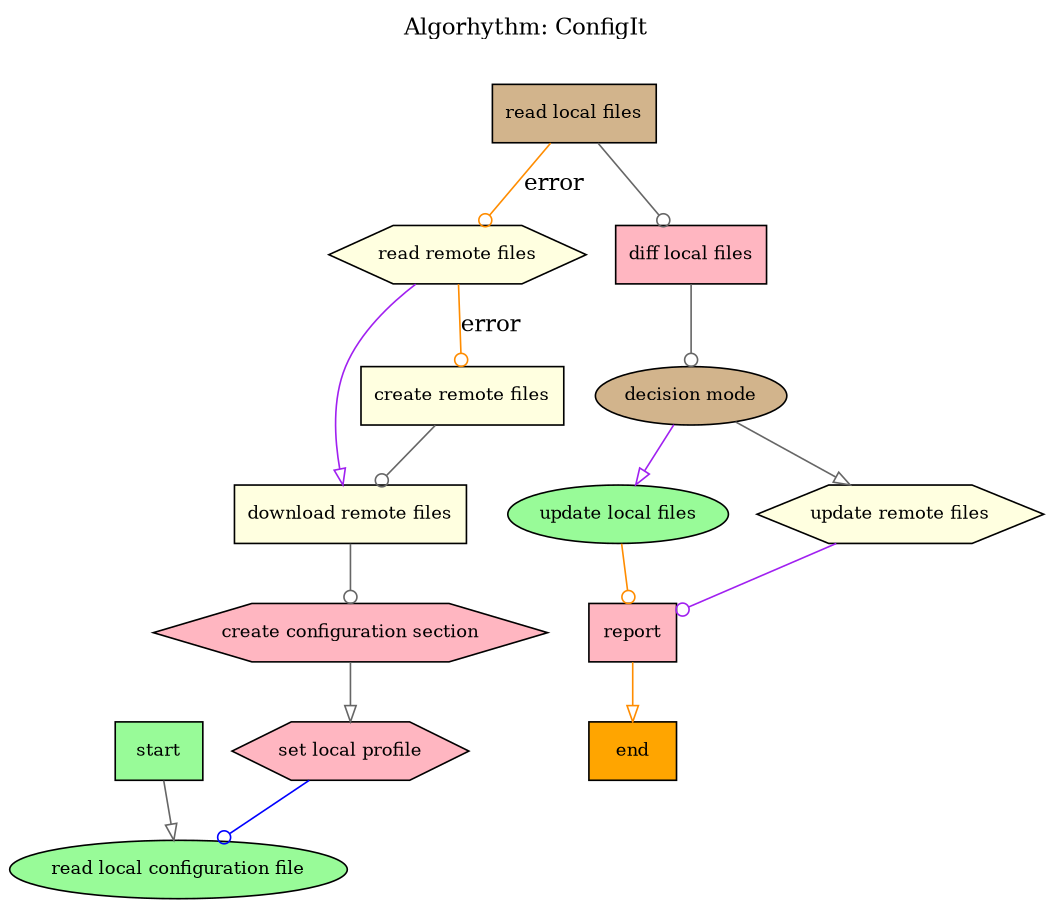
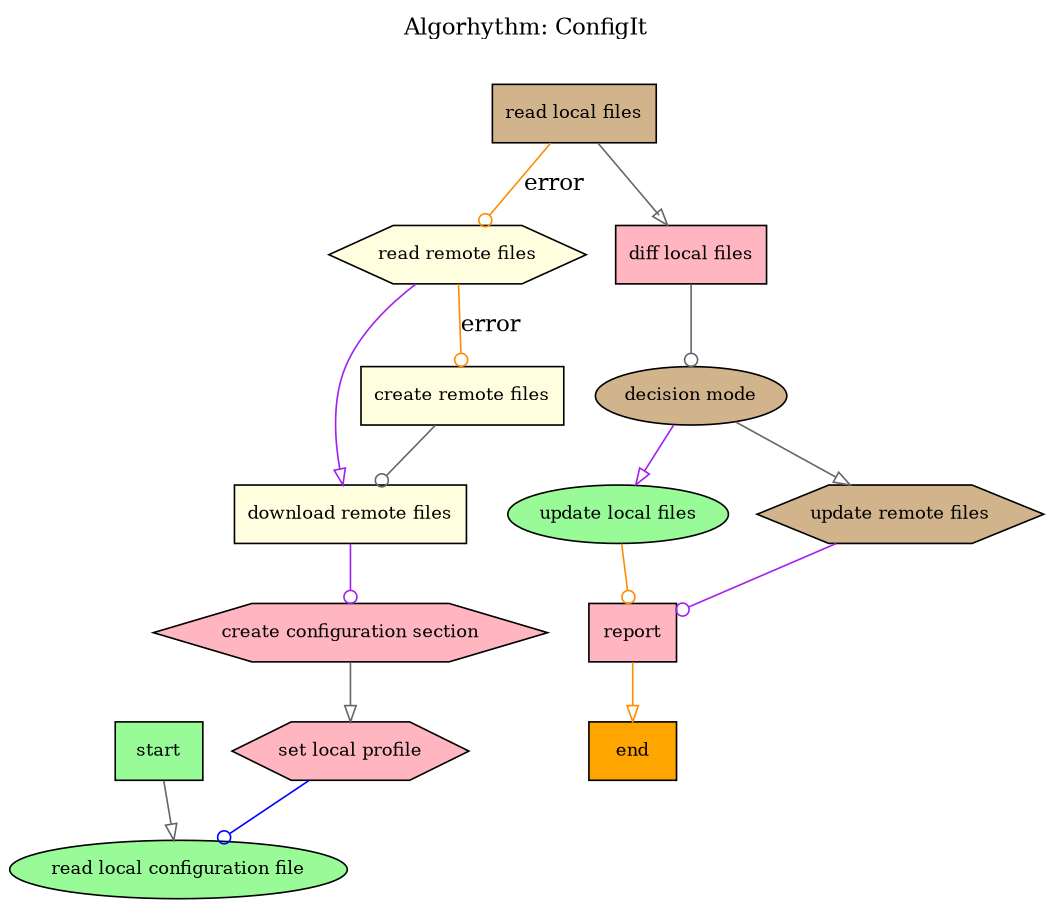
edge "read local files" -> "diff local files": arrowhead odot -> onormal
node "update remote files": fillcolor lightyellow -> tan
edge "download remote files" -> "create configuration section": color gray40 -> purple
